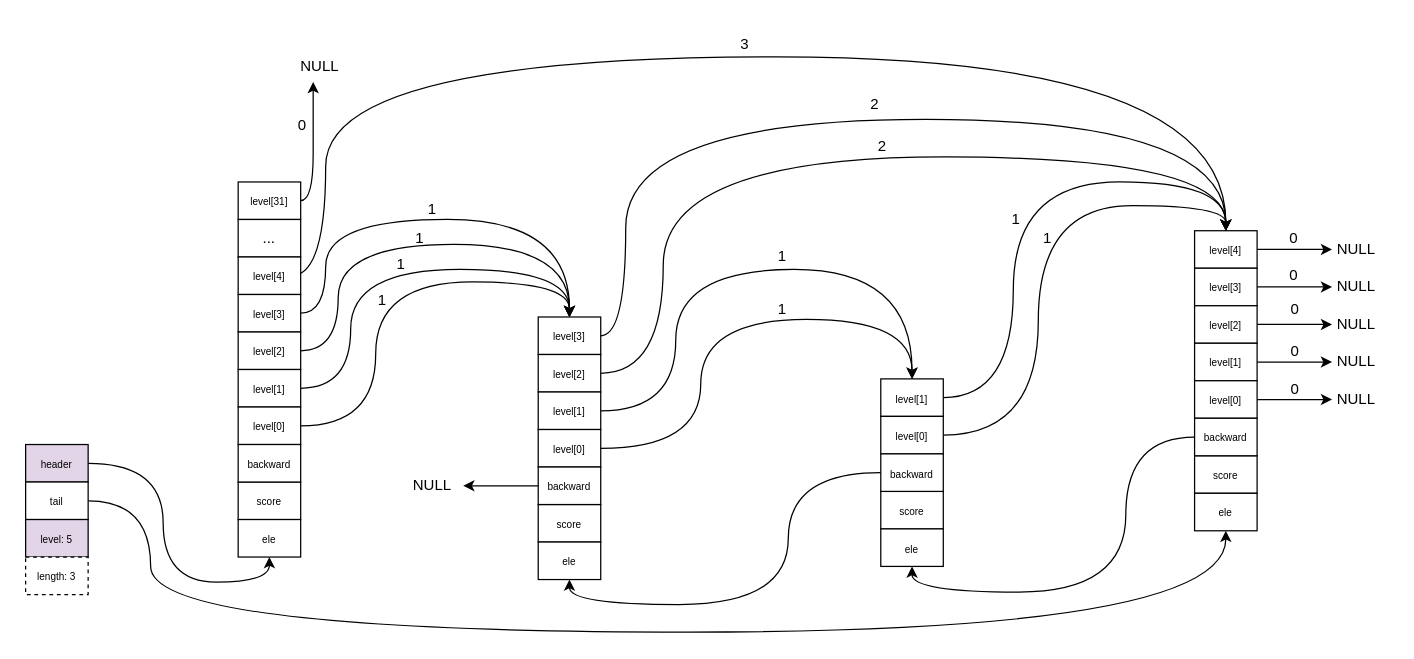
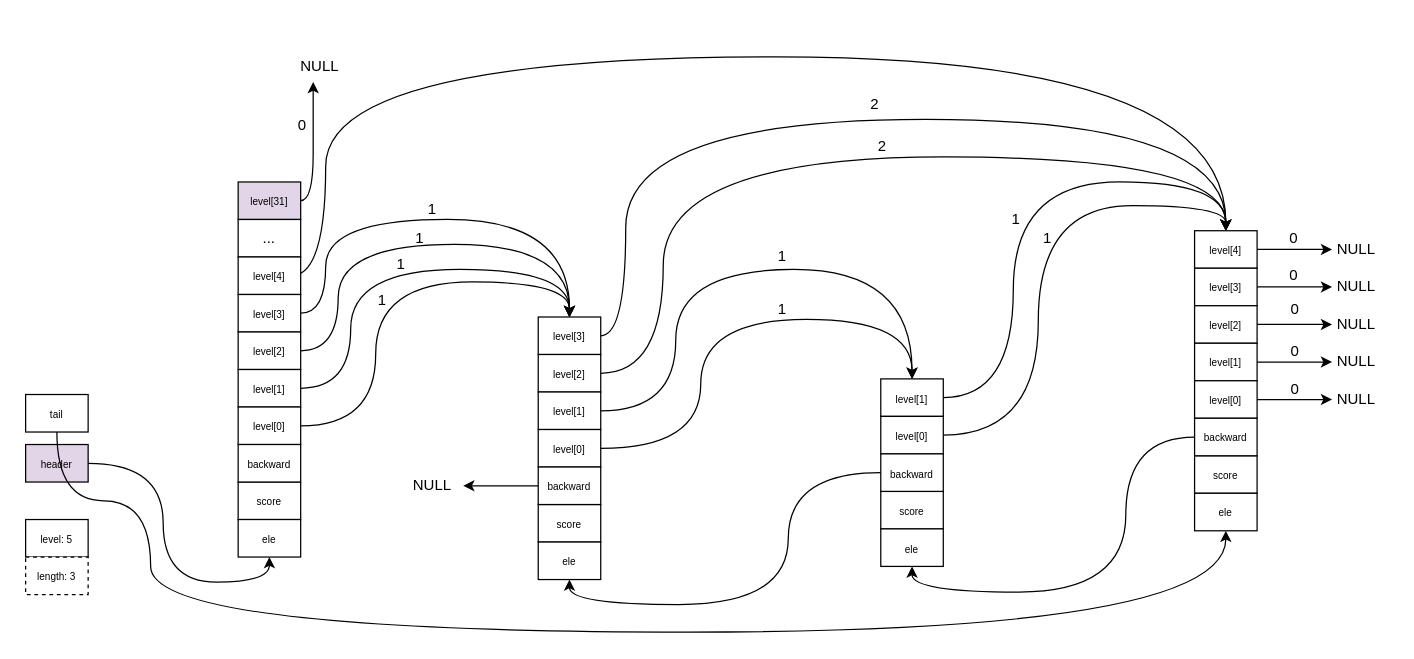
node "3": removed
node "level[31]": fillcolor #ffffff -> #e1d5e7
node "tail": moved (57, 501) -> (57, 413)
node "level: 5": fillcolor #e1d5e7 -> #ffffff
